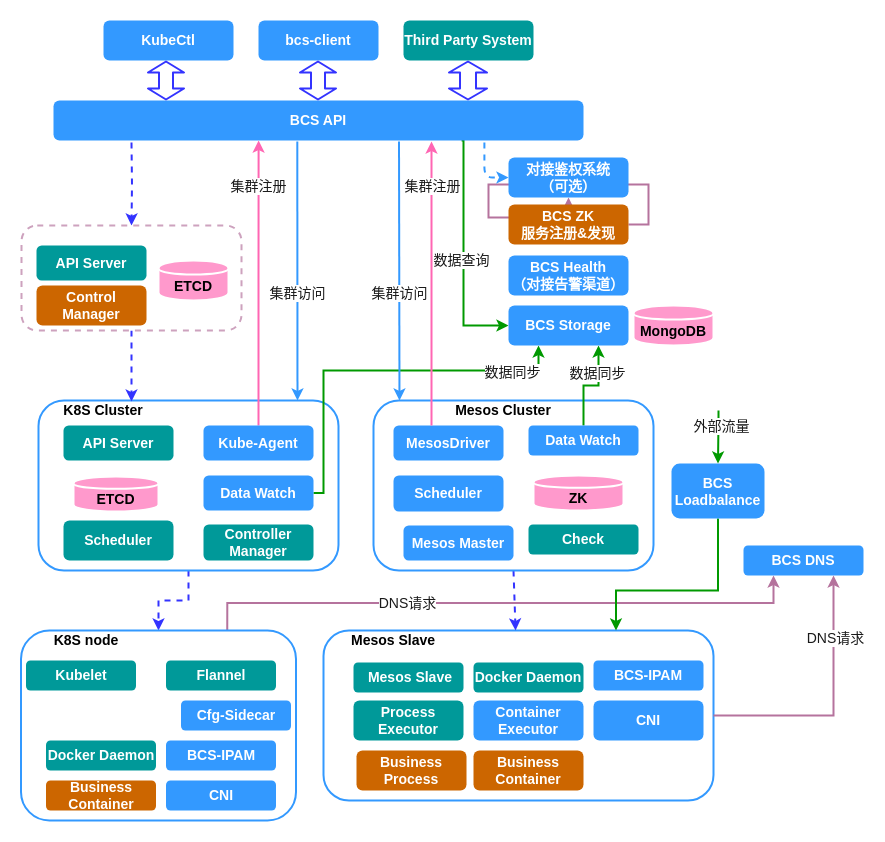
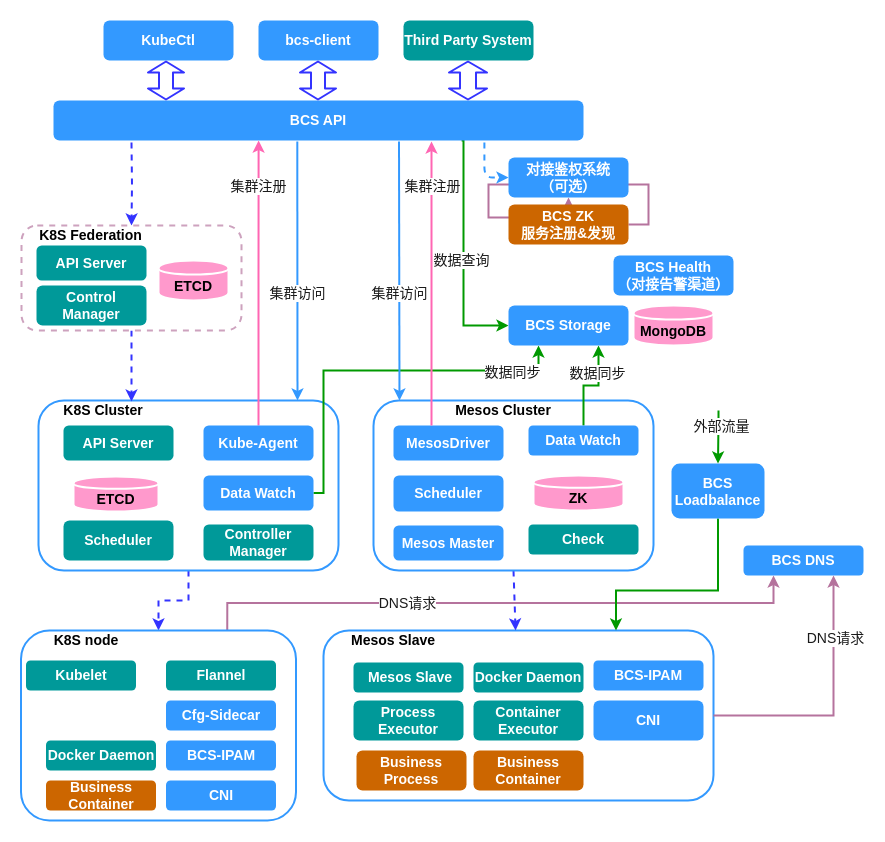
node "K8S Federation": added
node "BCS Health（对接告警渠道）": moved (569, 276) -> (674, 276)
node "Control Manager": fillcolor #cc6600 -> #009999
node "Mesos Master": moved (459, 543) -> (449, 543)
node "Cfg-Sidecar": moved (236, 716) -> (221, 716)
node "Container Executor": fillcolor #3399ff -> #009999
